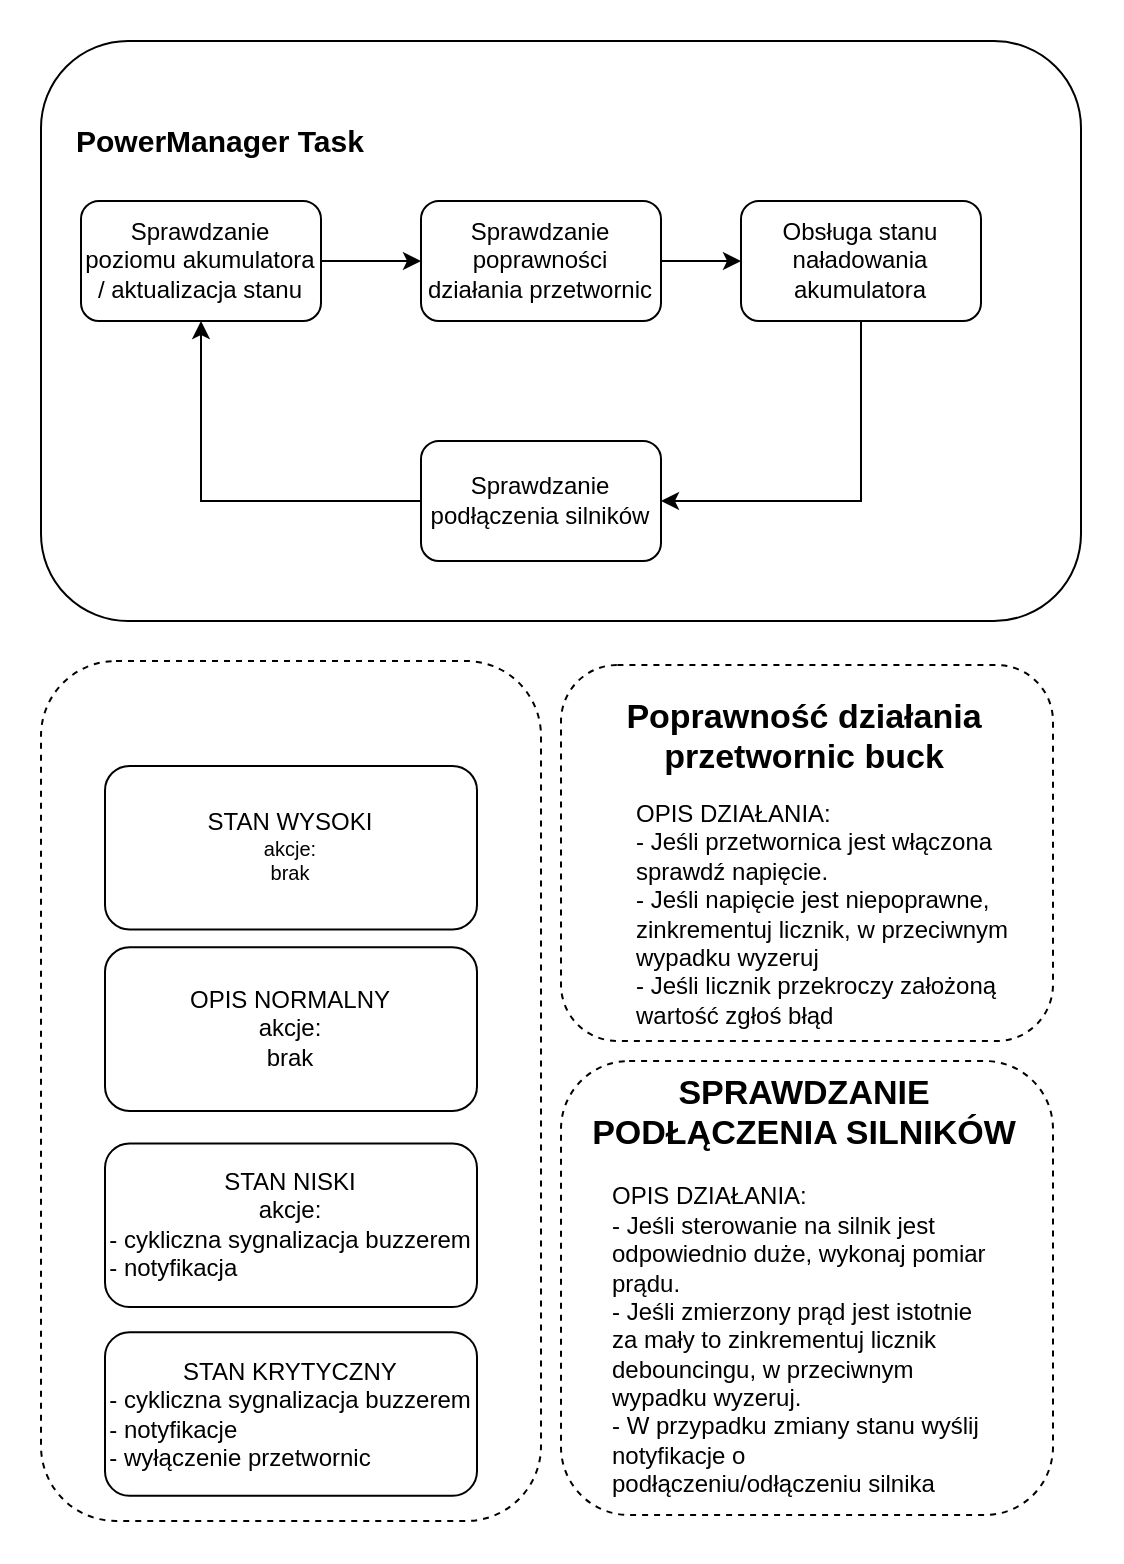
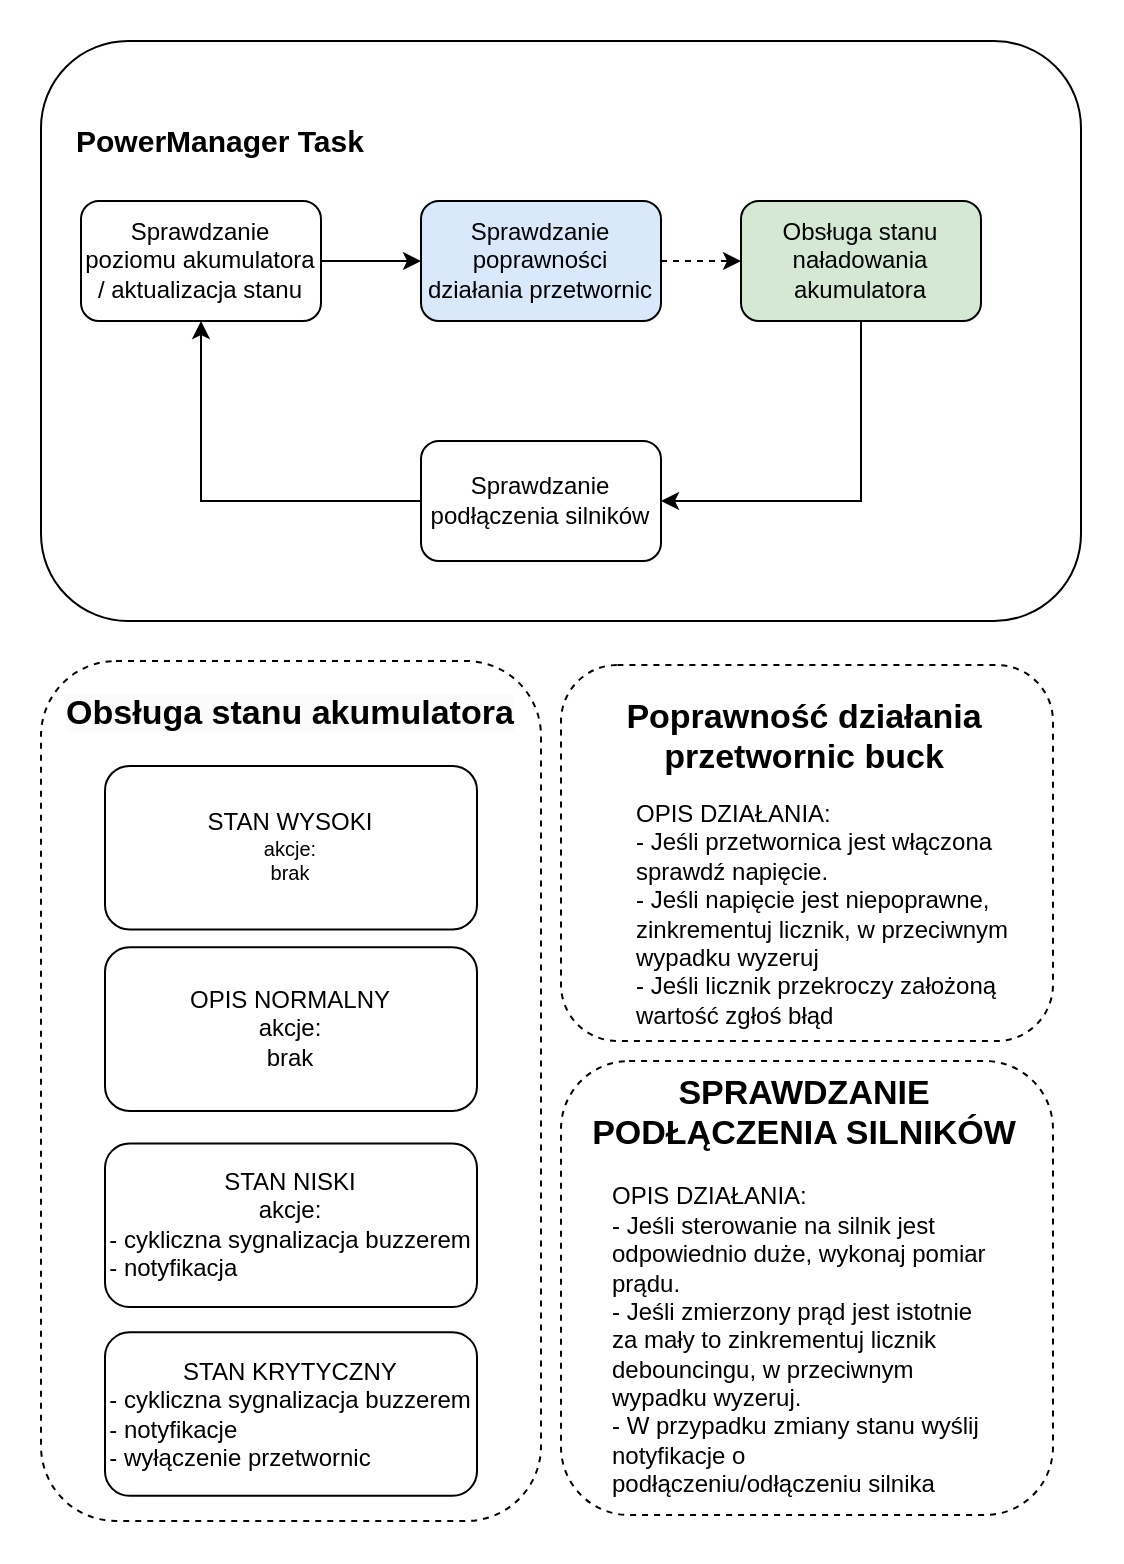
node "Sprawdzanie poprawności działania przetwornic": fillcolor #ffffff -> #dae8fc
edge "Sprawdzanie poprawności działania przetwornic" -> "Obsługa stanu naładowania akumulatora": style solid -> dashed
node "Obsługa stanu naładowania akumulatora": fillcolor #ffffff -> #d5e8d4
node "Obsługa stanu akumulatora": added
